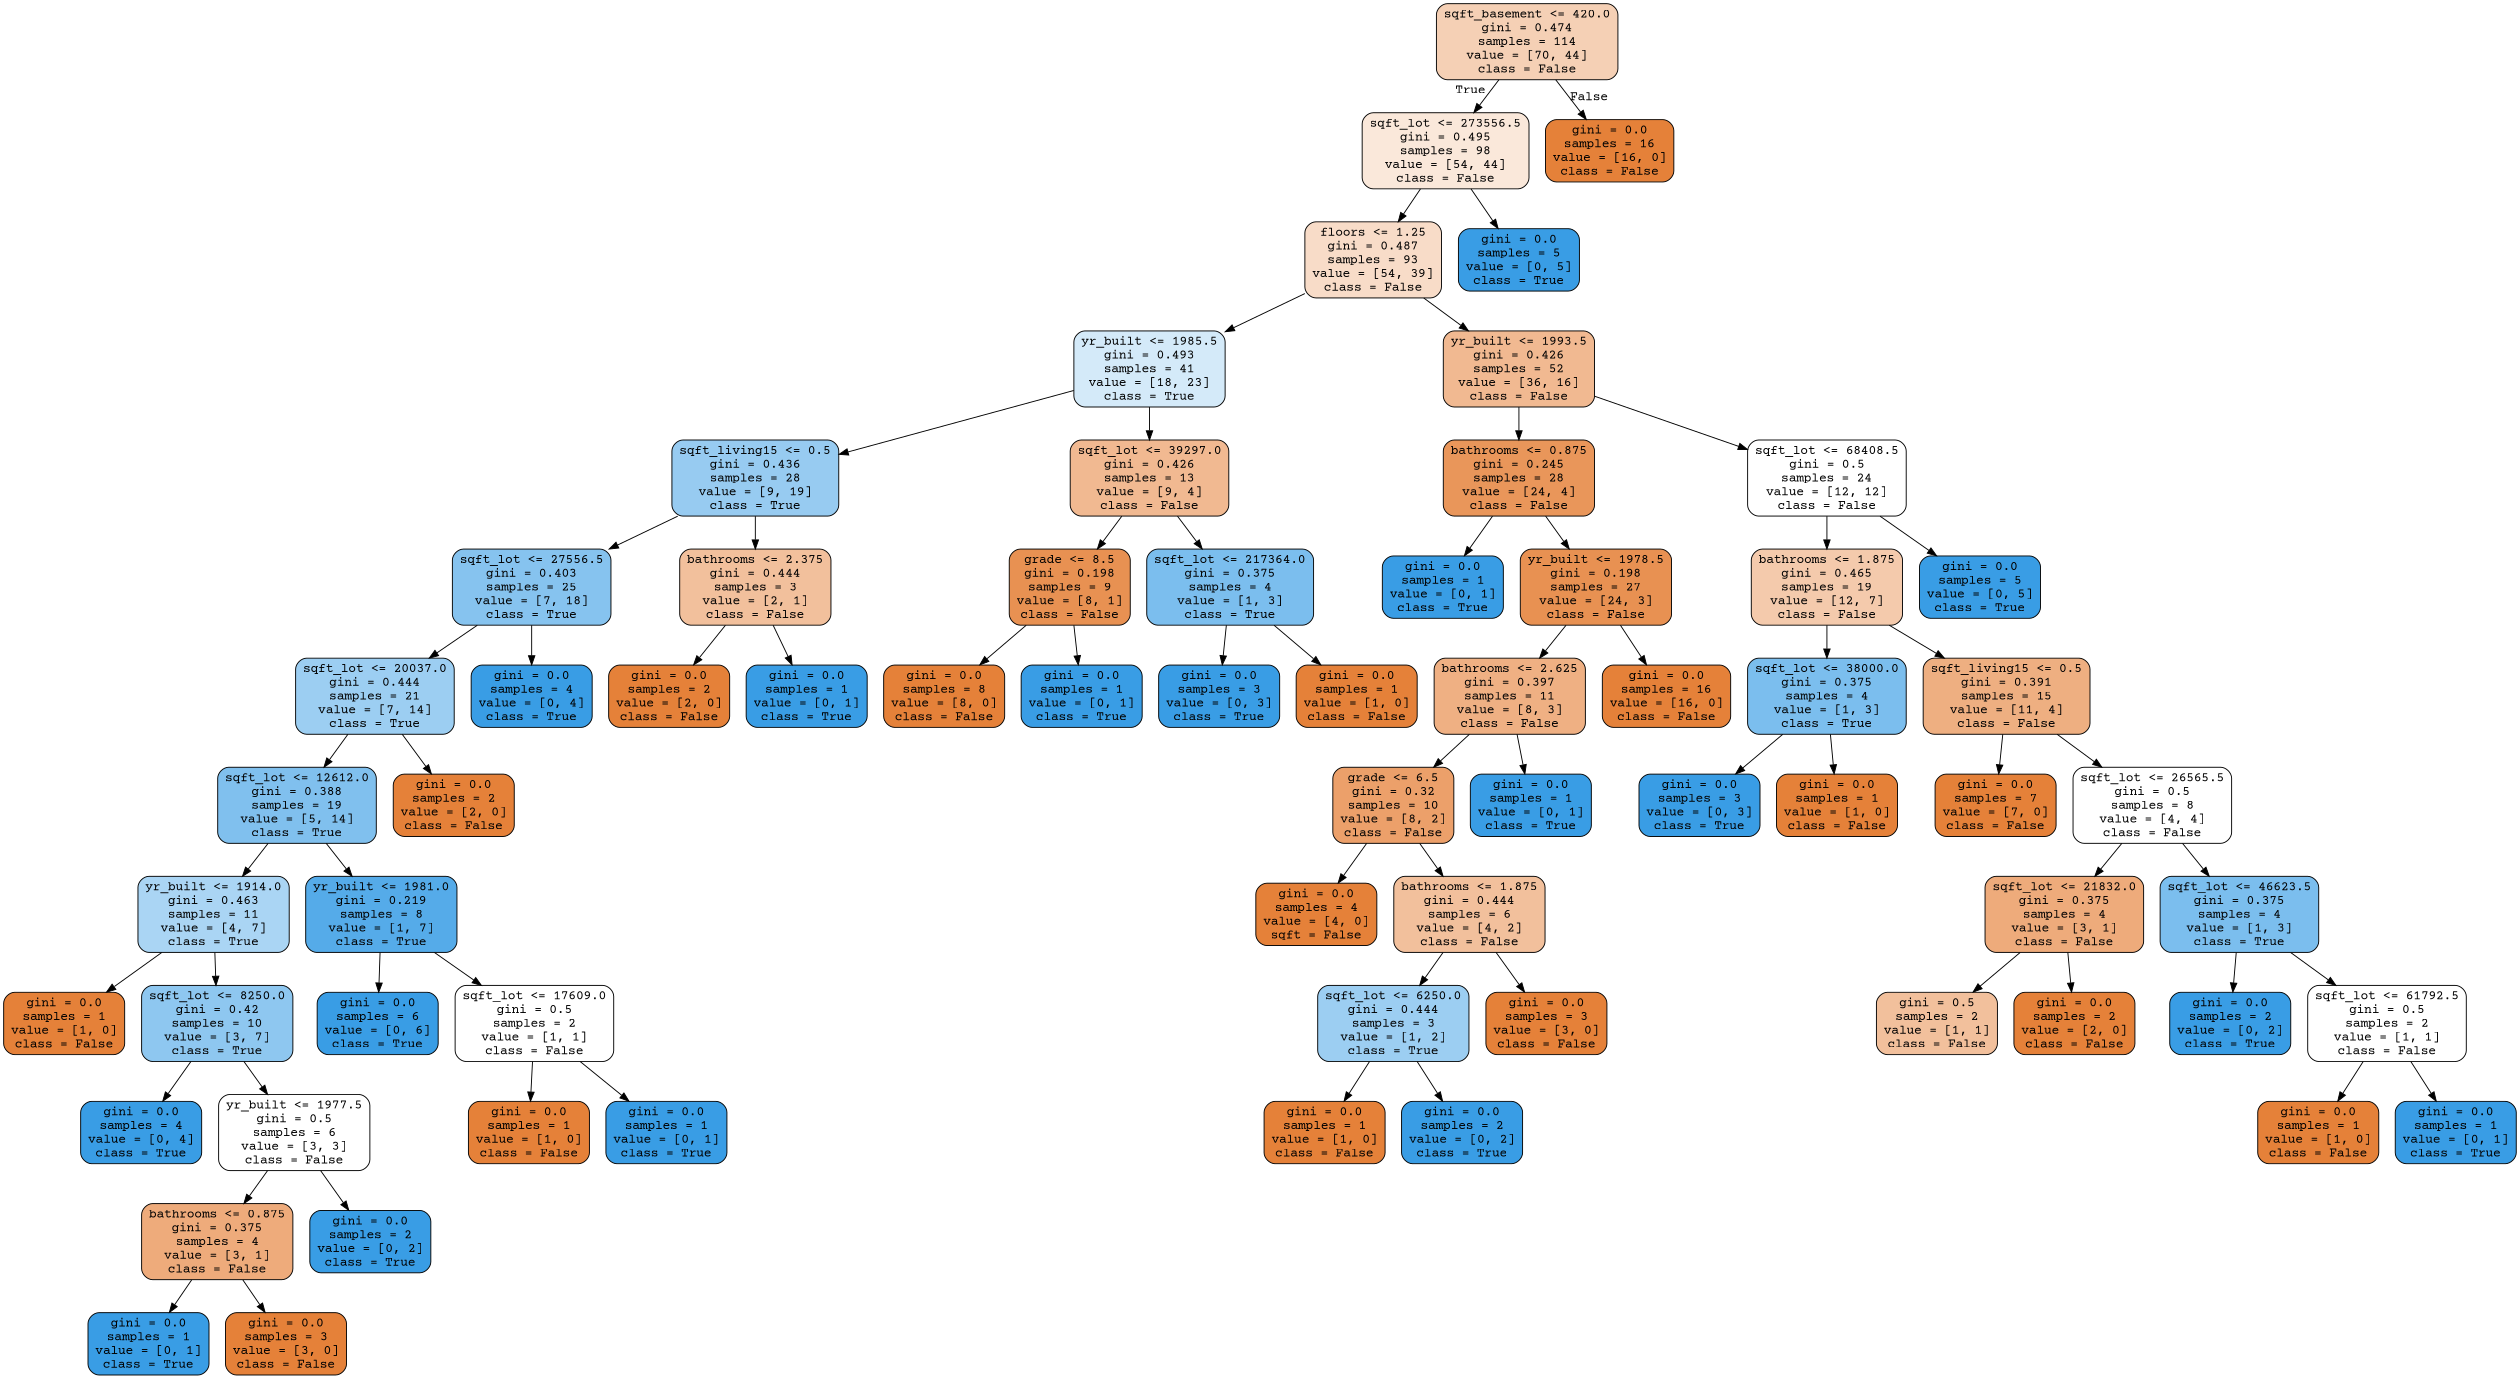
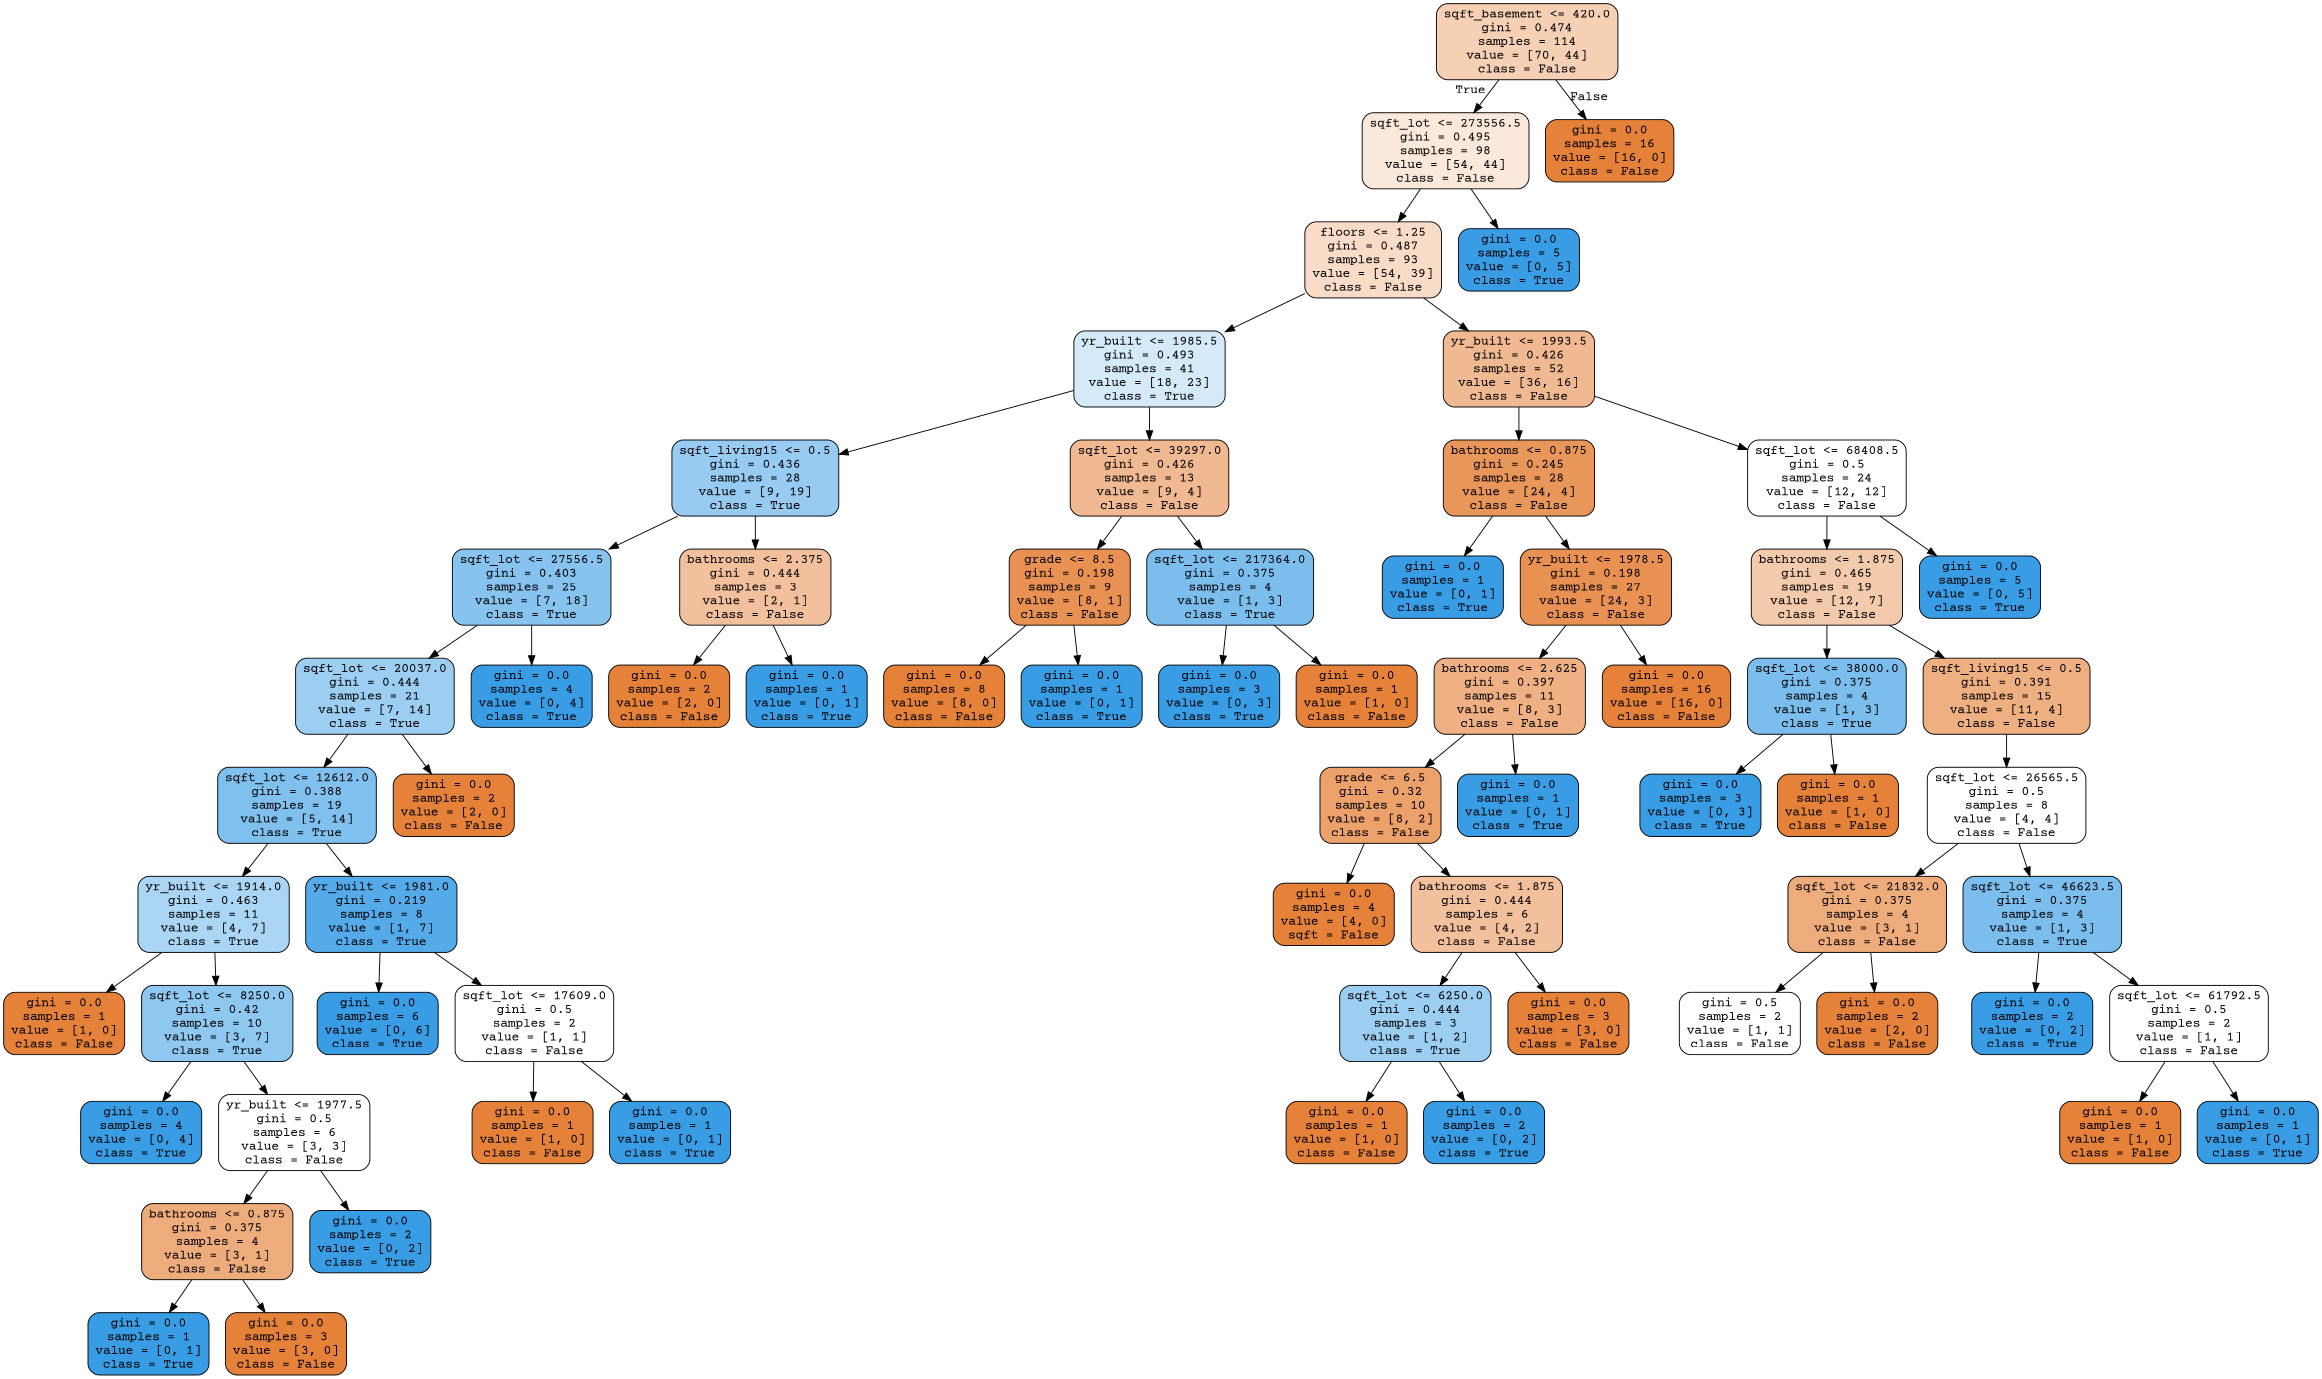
node "gini = 0.0 samples = 7 value = [7, 0] class = False": removed
node "gini = 0.5 samples = 2 value = [1, 1] class = False": fillcolor #f2c09c -> #ffffff
